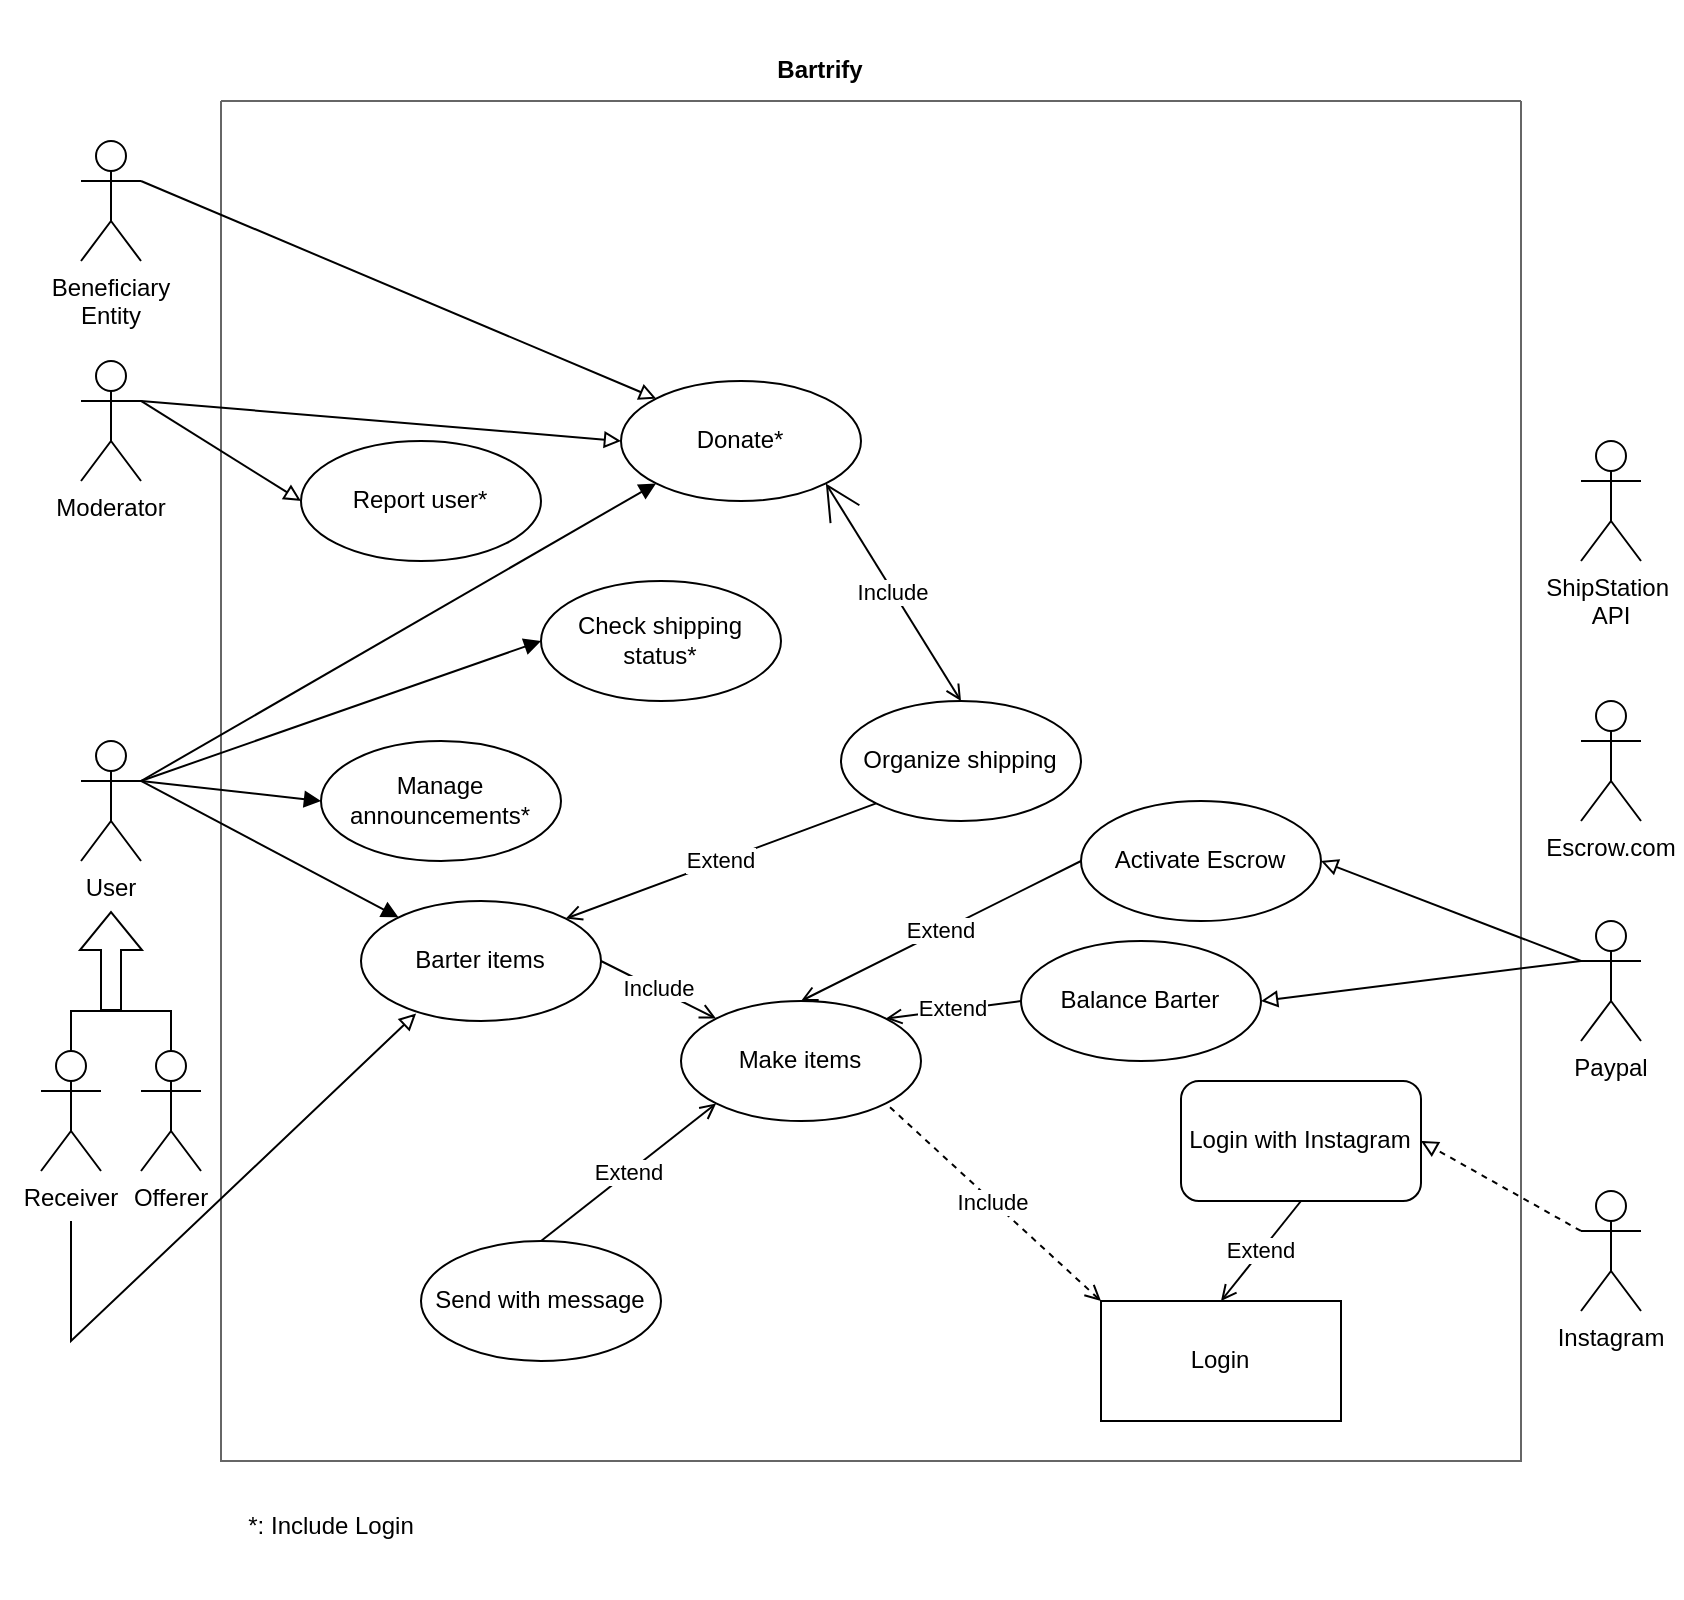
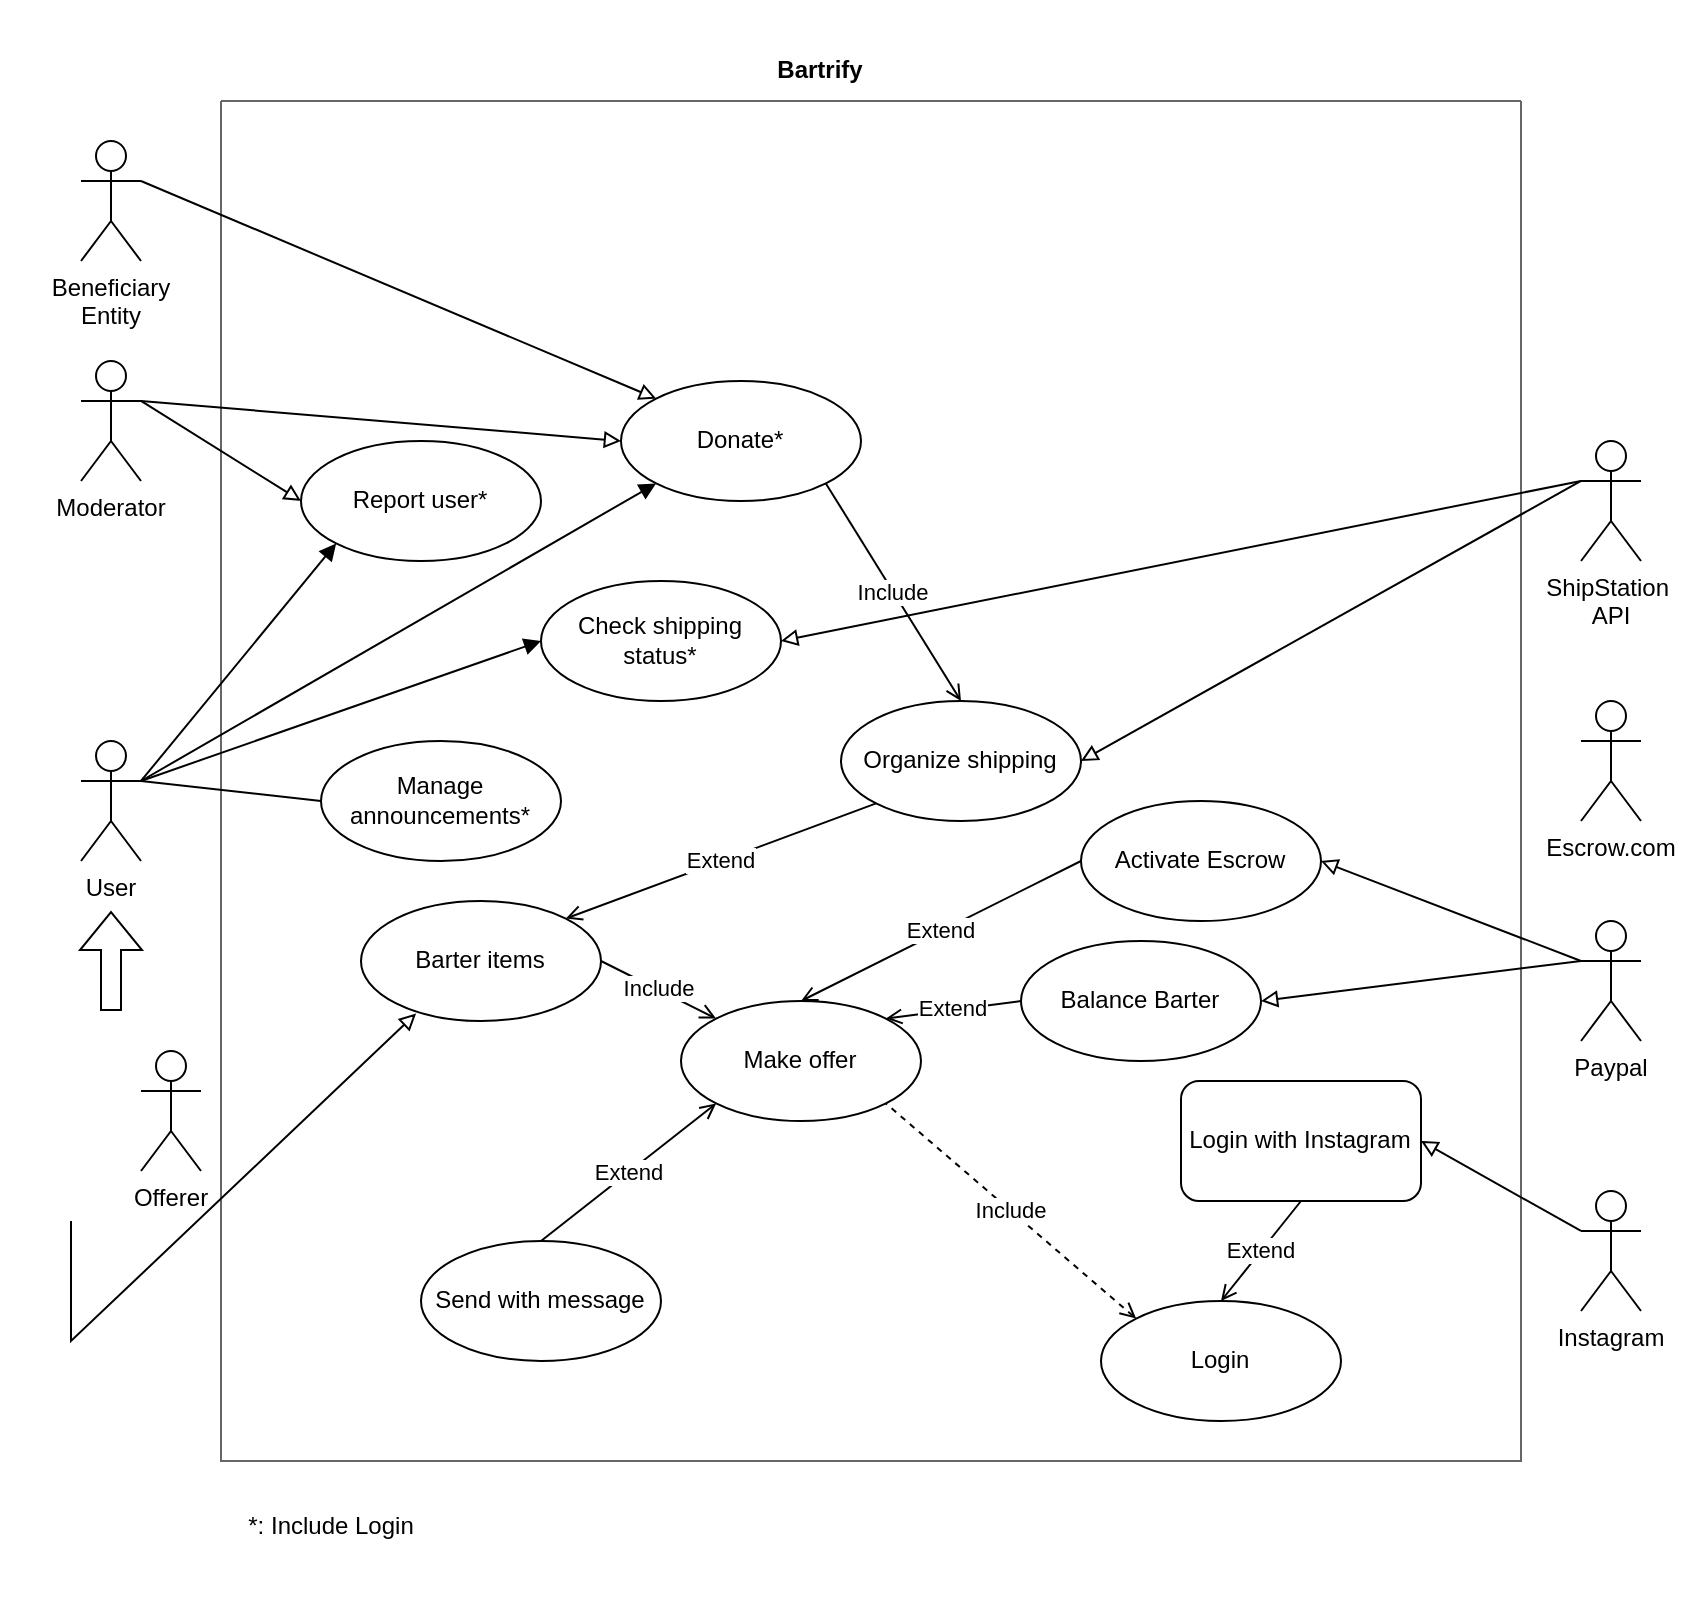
edge "Donate*" -- "Organize shipping": arrowhead open -> none
edge "ShipStation API" -> "Check shipping status*": added
edge "ShipStation API" -> "Organize shipping": added
edge "User" -> "Manage announcements*": arrowhead block -> none
edge "User" -> "Barter items": now "User" -> "Report user*"
edge "Receiver" -- "Offerer": removed
node "Make items": label "Make items" -> "Make offer"
node "Receiver": removed
edge "Instagram" -> "Login with Instagram": style dashed -> solid
node "Login": shape rectangle -> ellipse
